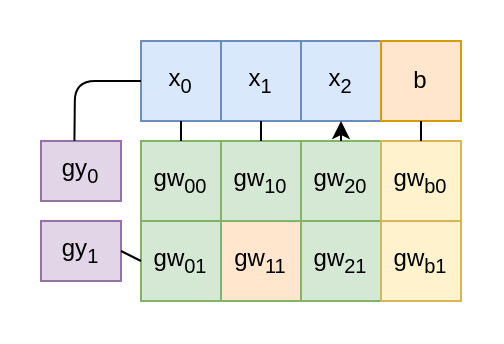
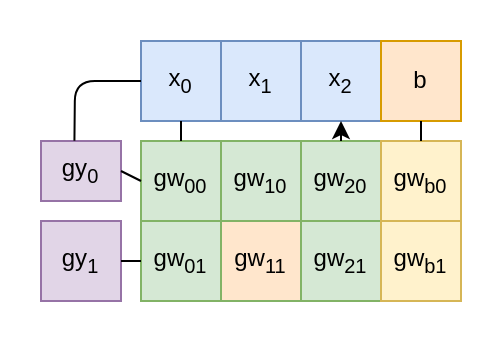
edge "x1" -- "gw10": removed
edge "gy0" -- "gw00": added
node "gy1": size 80x60 -> 80x80
